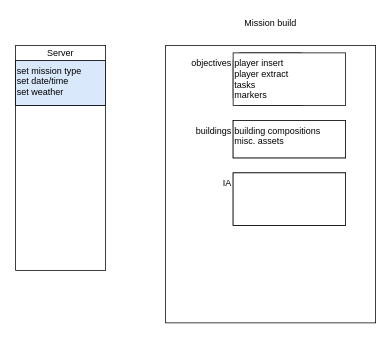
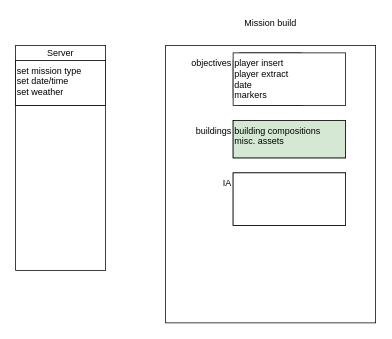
node "player insert player extract tasks markers": label "player insert player extract tasks markers" -> "player insert player extract date markers"
node "set mission type set date/time set weather": fillcolor #dae8fc -> #ffffff
node "building compositions misc. assets": fillcolor #ffffff -> #d5e8d4
